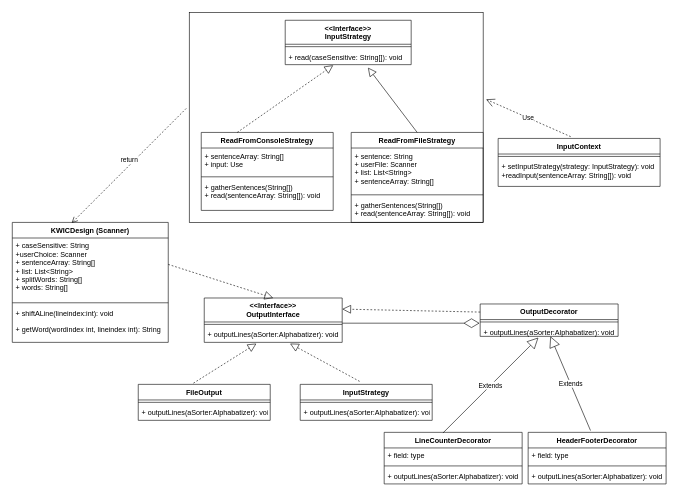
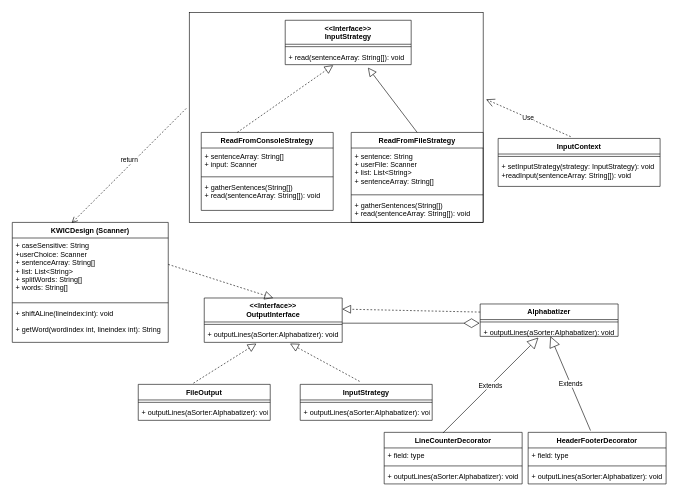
node "+ read(caseSensitive: String[]): void": label "+ read(caseSensitive: String[]): void" -> "+ read(sentenceArray: String[]): void"
node "+ sentenceArray: String[] + input: Use": label "+ sentenceArray: String[] + input: Use" -> "+ sentenceArray: String[] + input: Scanner"
node "OutputDecorator": label "OutputDecorator" -> "Alphabatizer"
